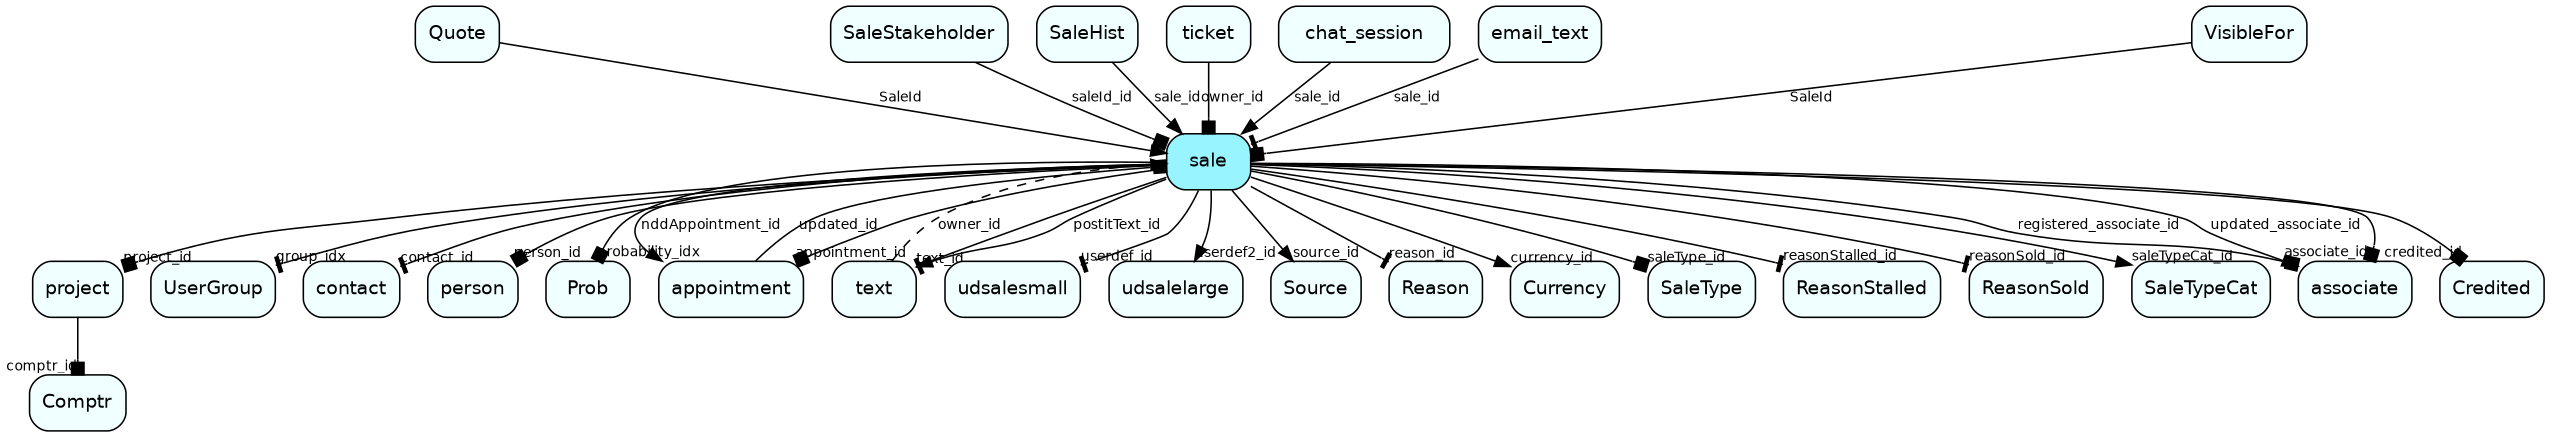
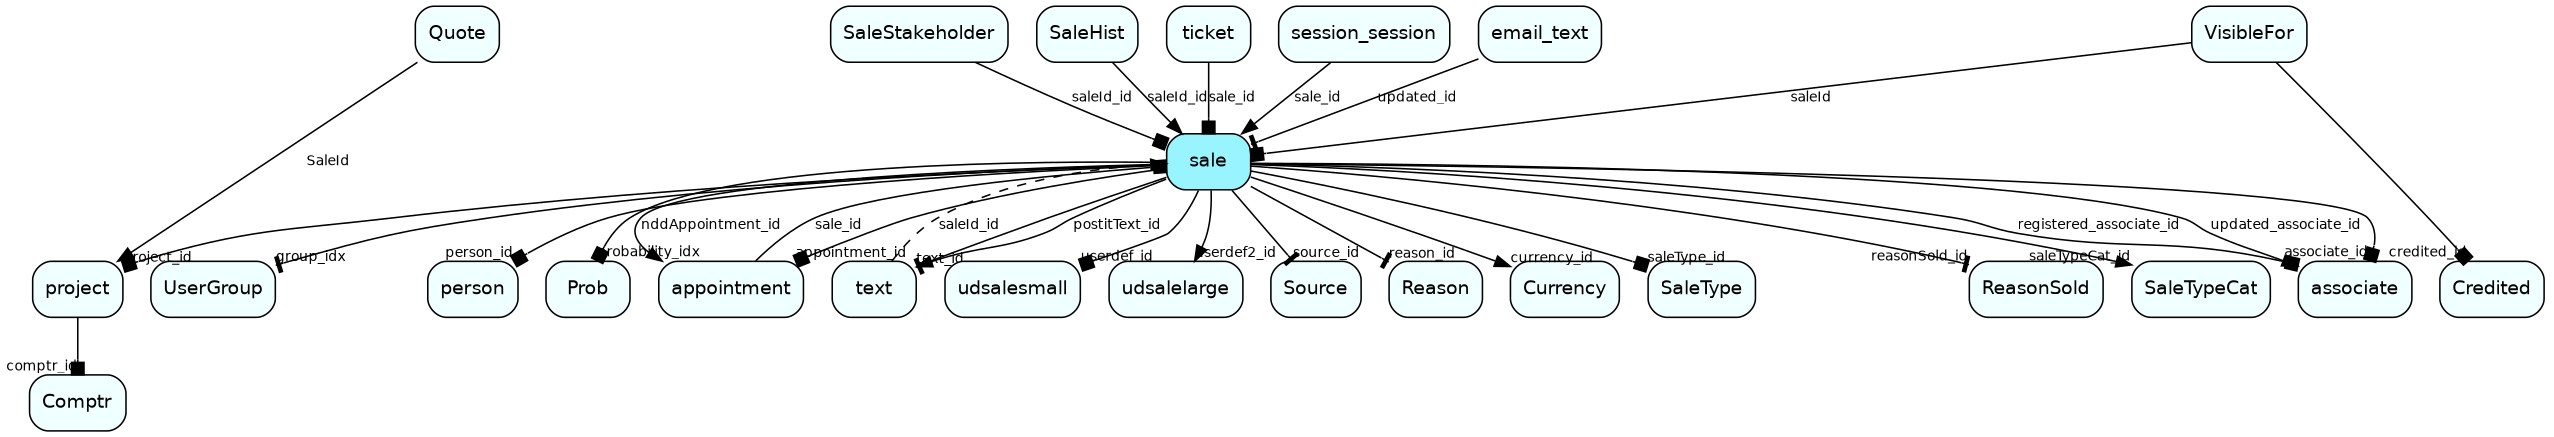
node "chat_session": label "chat_session" -> "session_session"
edge "Quote" -> "sale": now "Quote" -> "project"
edge "SaleHist" -> "sale": label "sale_id" -> "saleId_id"
edge "ticket" -> "sale": label "owner_id" -> "sale_id"
edge "email_text" -> "sale": label "sale_id" -> "updated_id"
edge "VisibleFor" -> "sale": label "SaleId" -> "saleId"
edge "sale" -> "Credited": now "VisibleFor" -> "Credited"
edge "sale" -> "Source": arrowhead normal -> tee
edge "appointment" -> "sale": label "updated_id" -> "sale_id"
edge "text" -> "sale": label "owner_id" -> "saleId_id"
edge "sale" -> "udsalesmall": arrowhead tee -> box
node "contact": removed
node "ReasonStalled": removed
